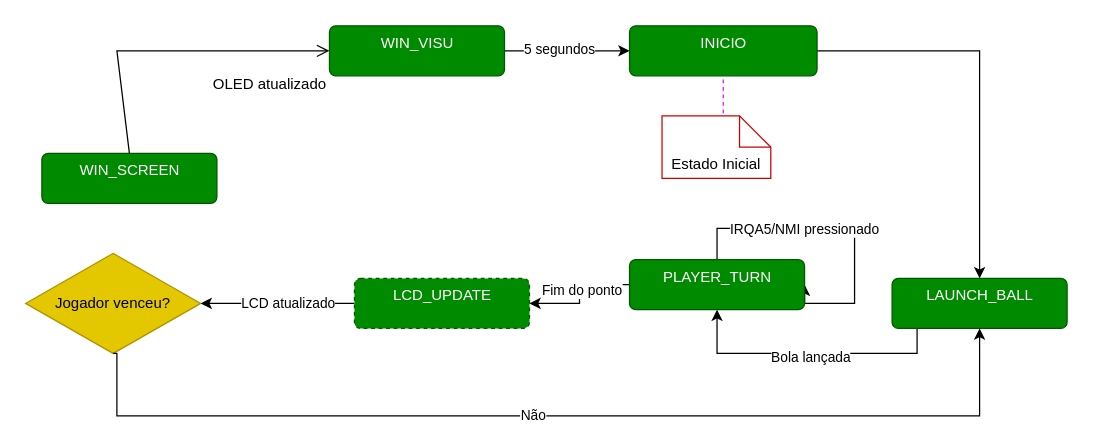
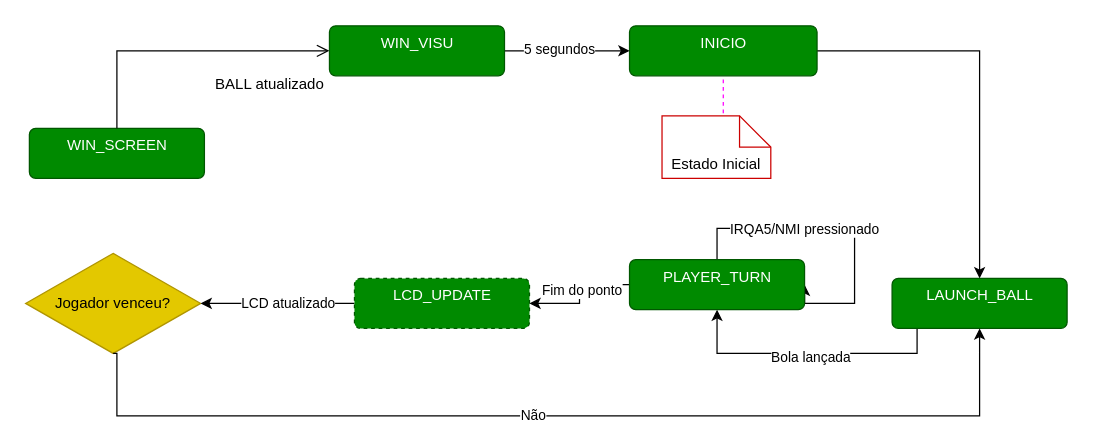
node "OLED atualizado": label "OLED atualizado" -> "BALL atualizado"
node "WIN_SCREEN": moved (129, 178) -> (117, 153)
